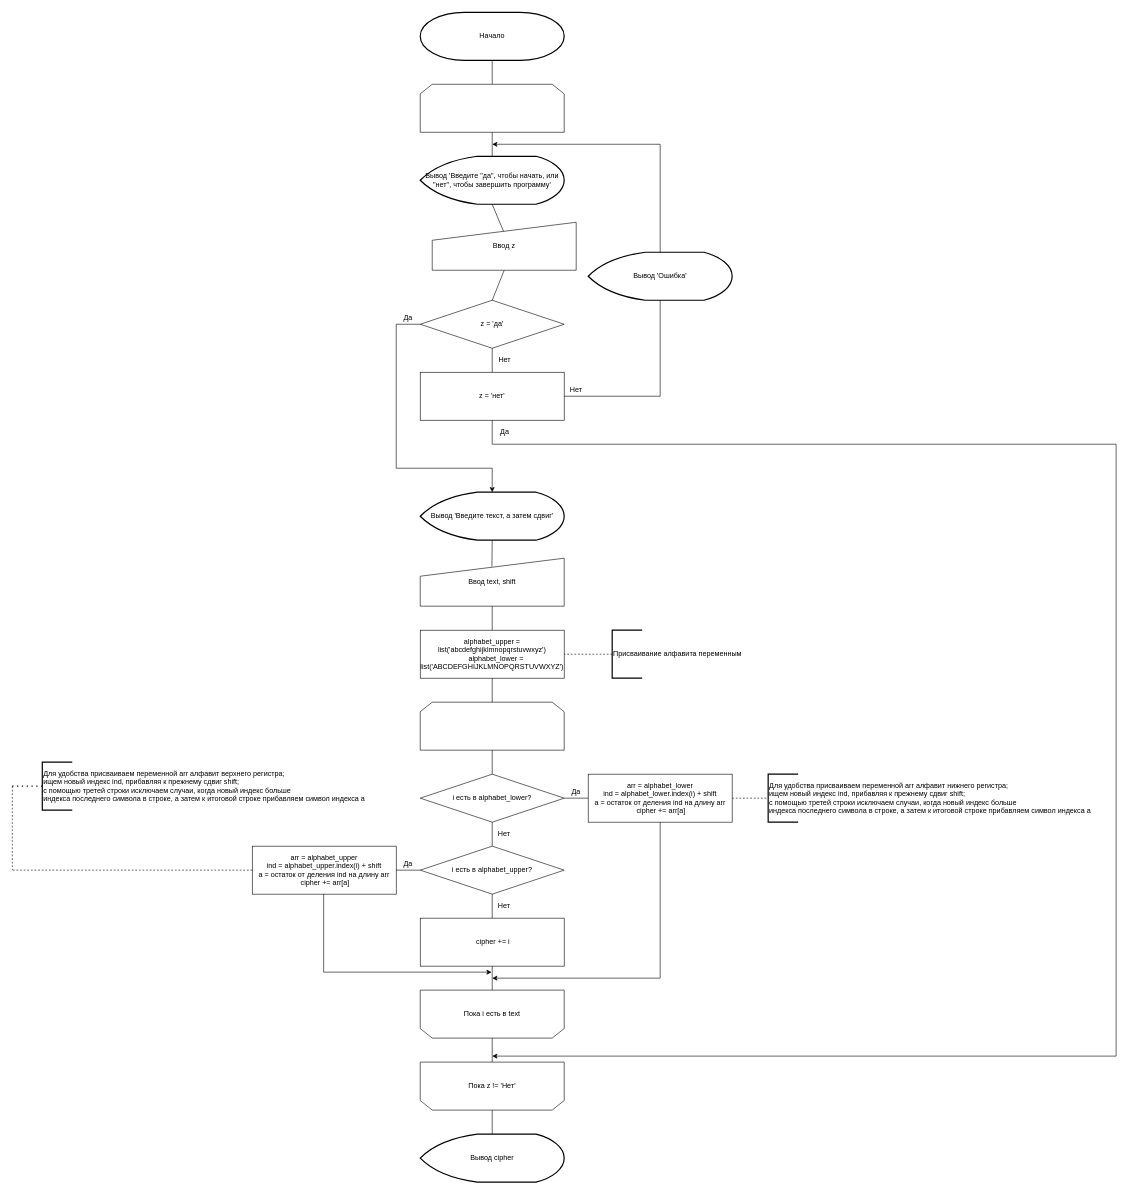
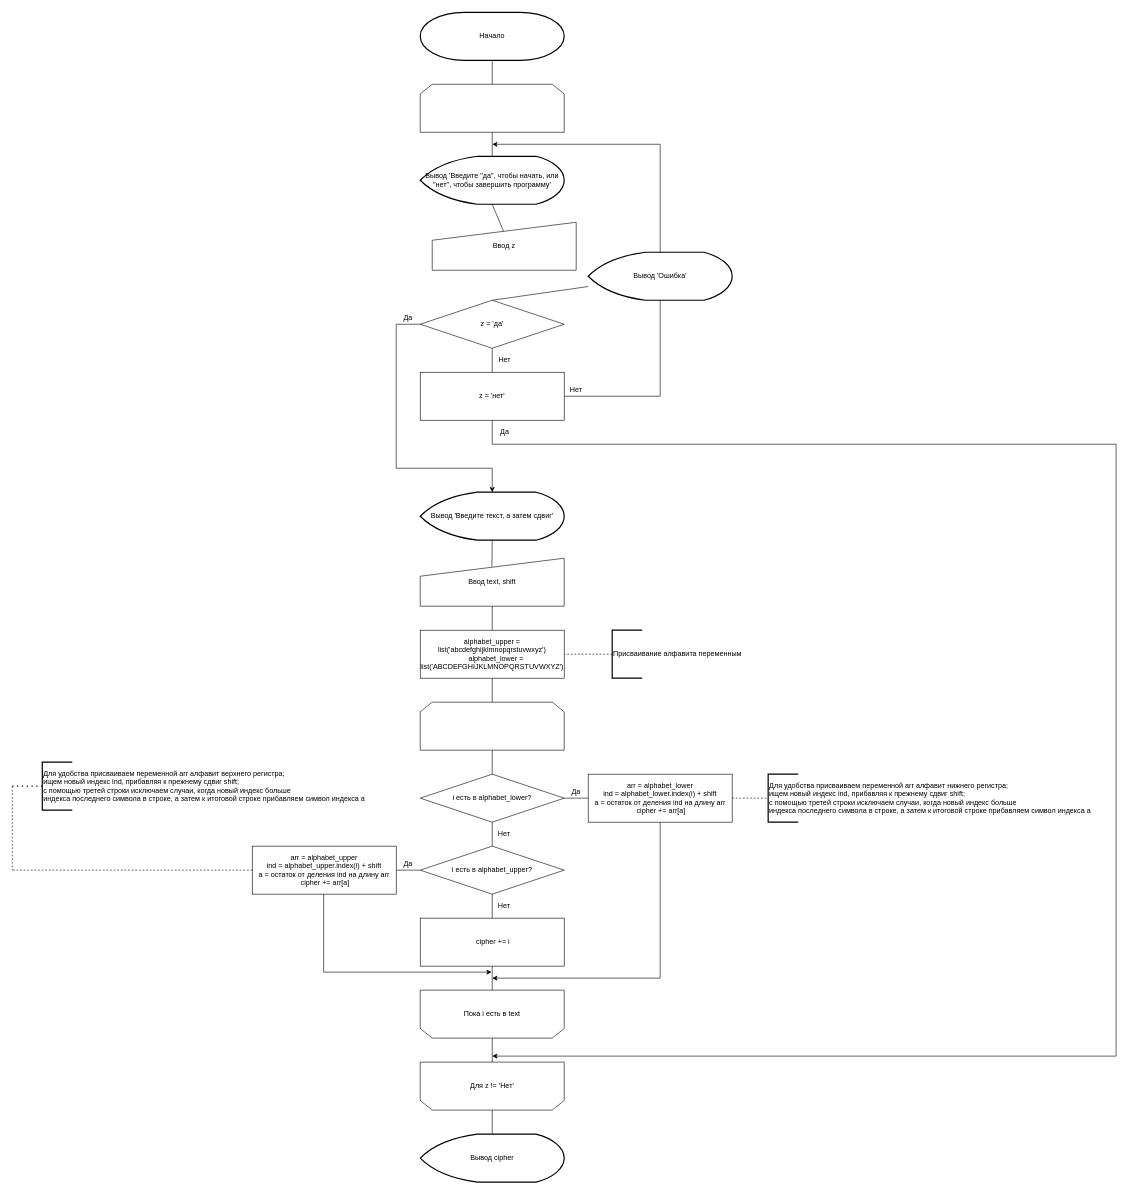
edge "Ввод z" -- "z = 'да'": now "Вывод 'Ошибка'" -- "z = 'да'"
node "Пока z != 'Нет'": label "Пока z != 'Нет'" -> "Для z != 'Нет'"
